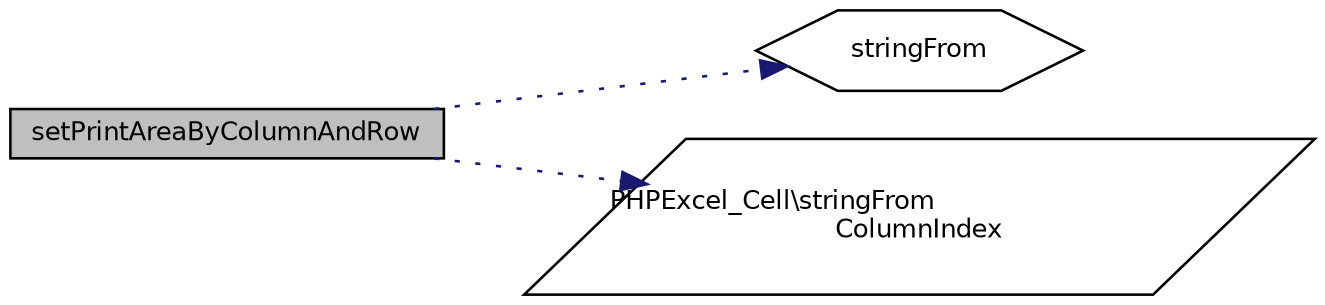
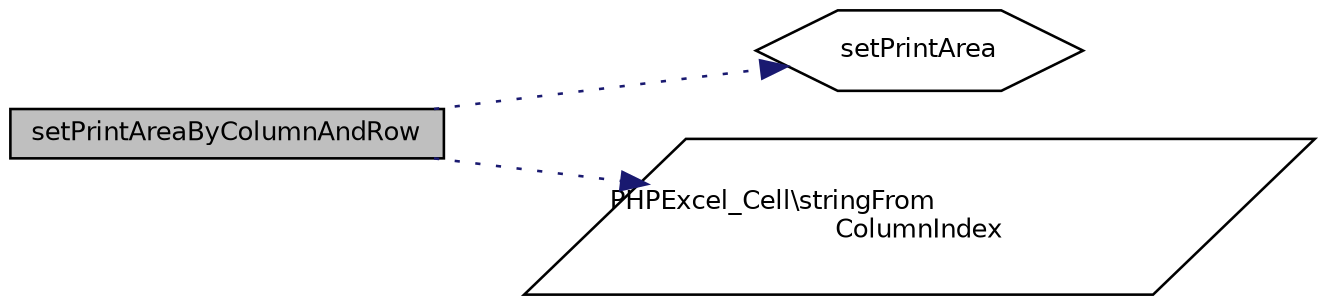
node "stringFrom": label "stringFrom" -> "setPrintArea"
